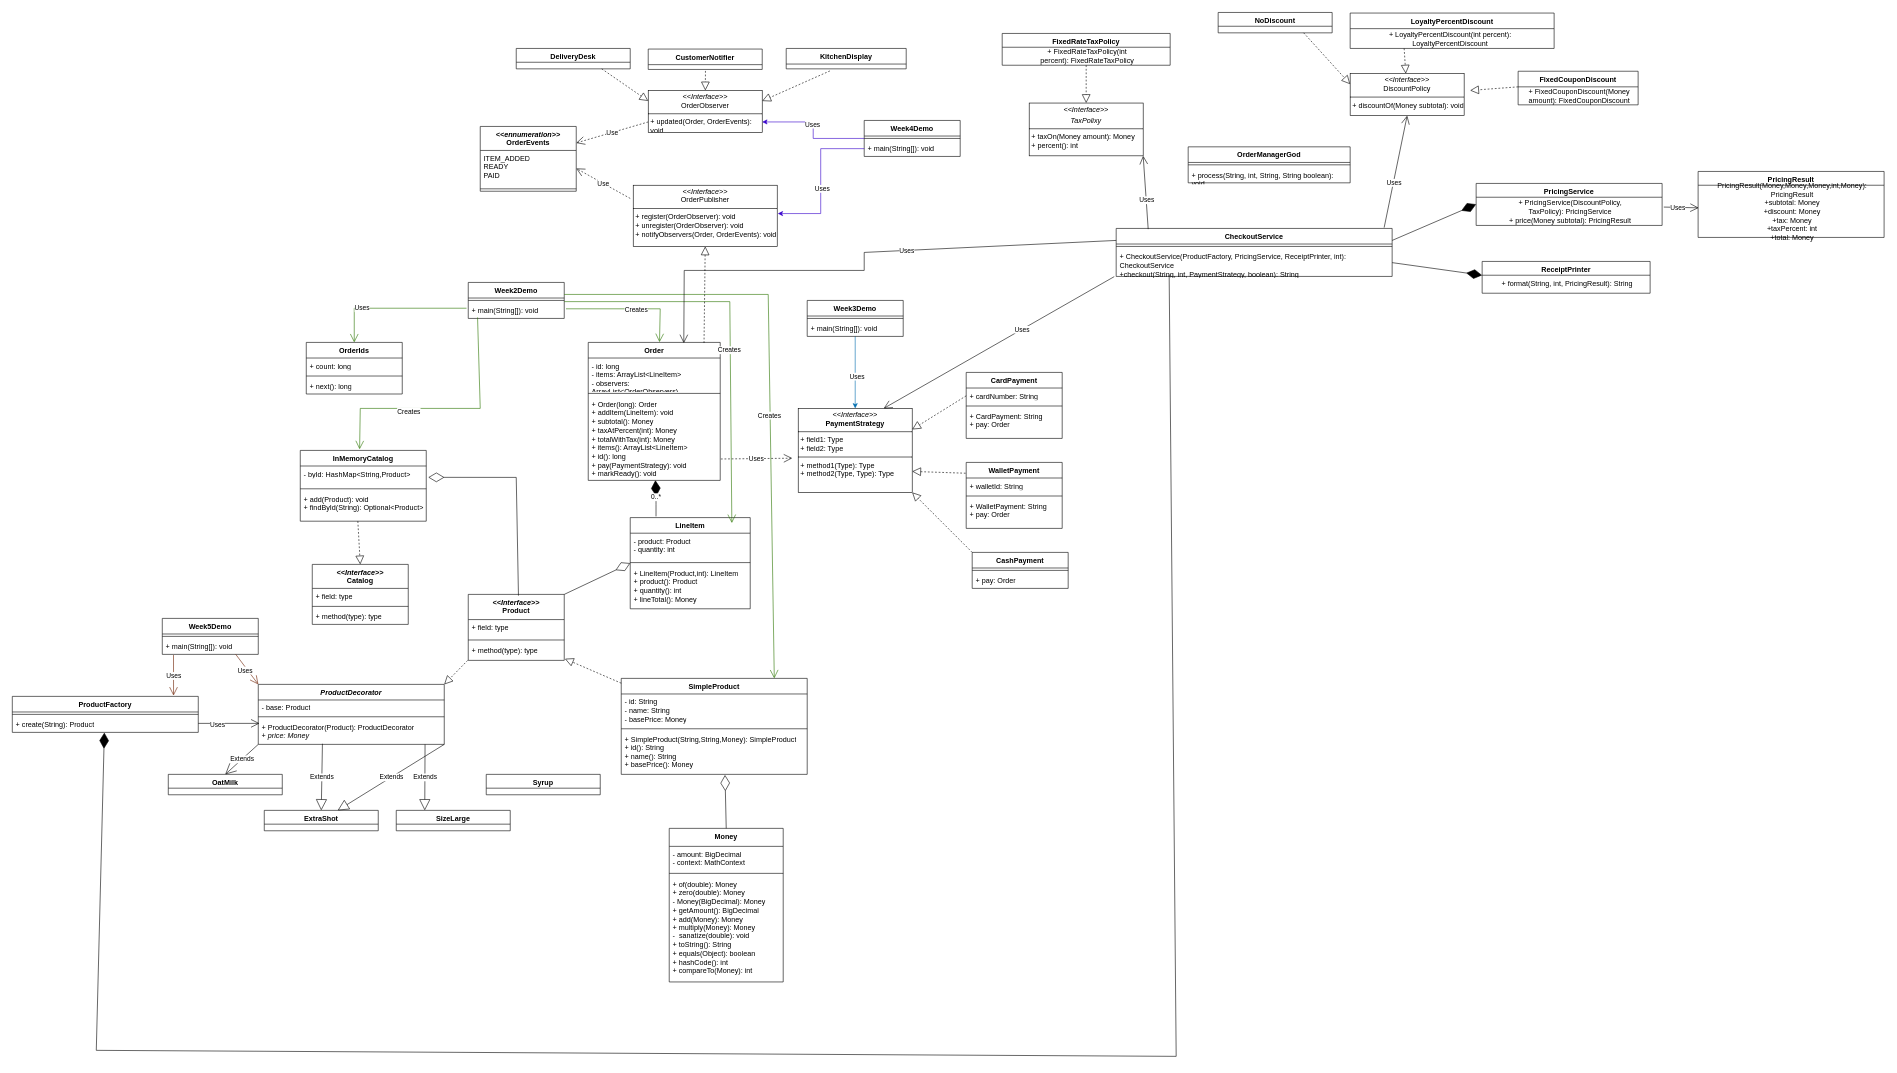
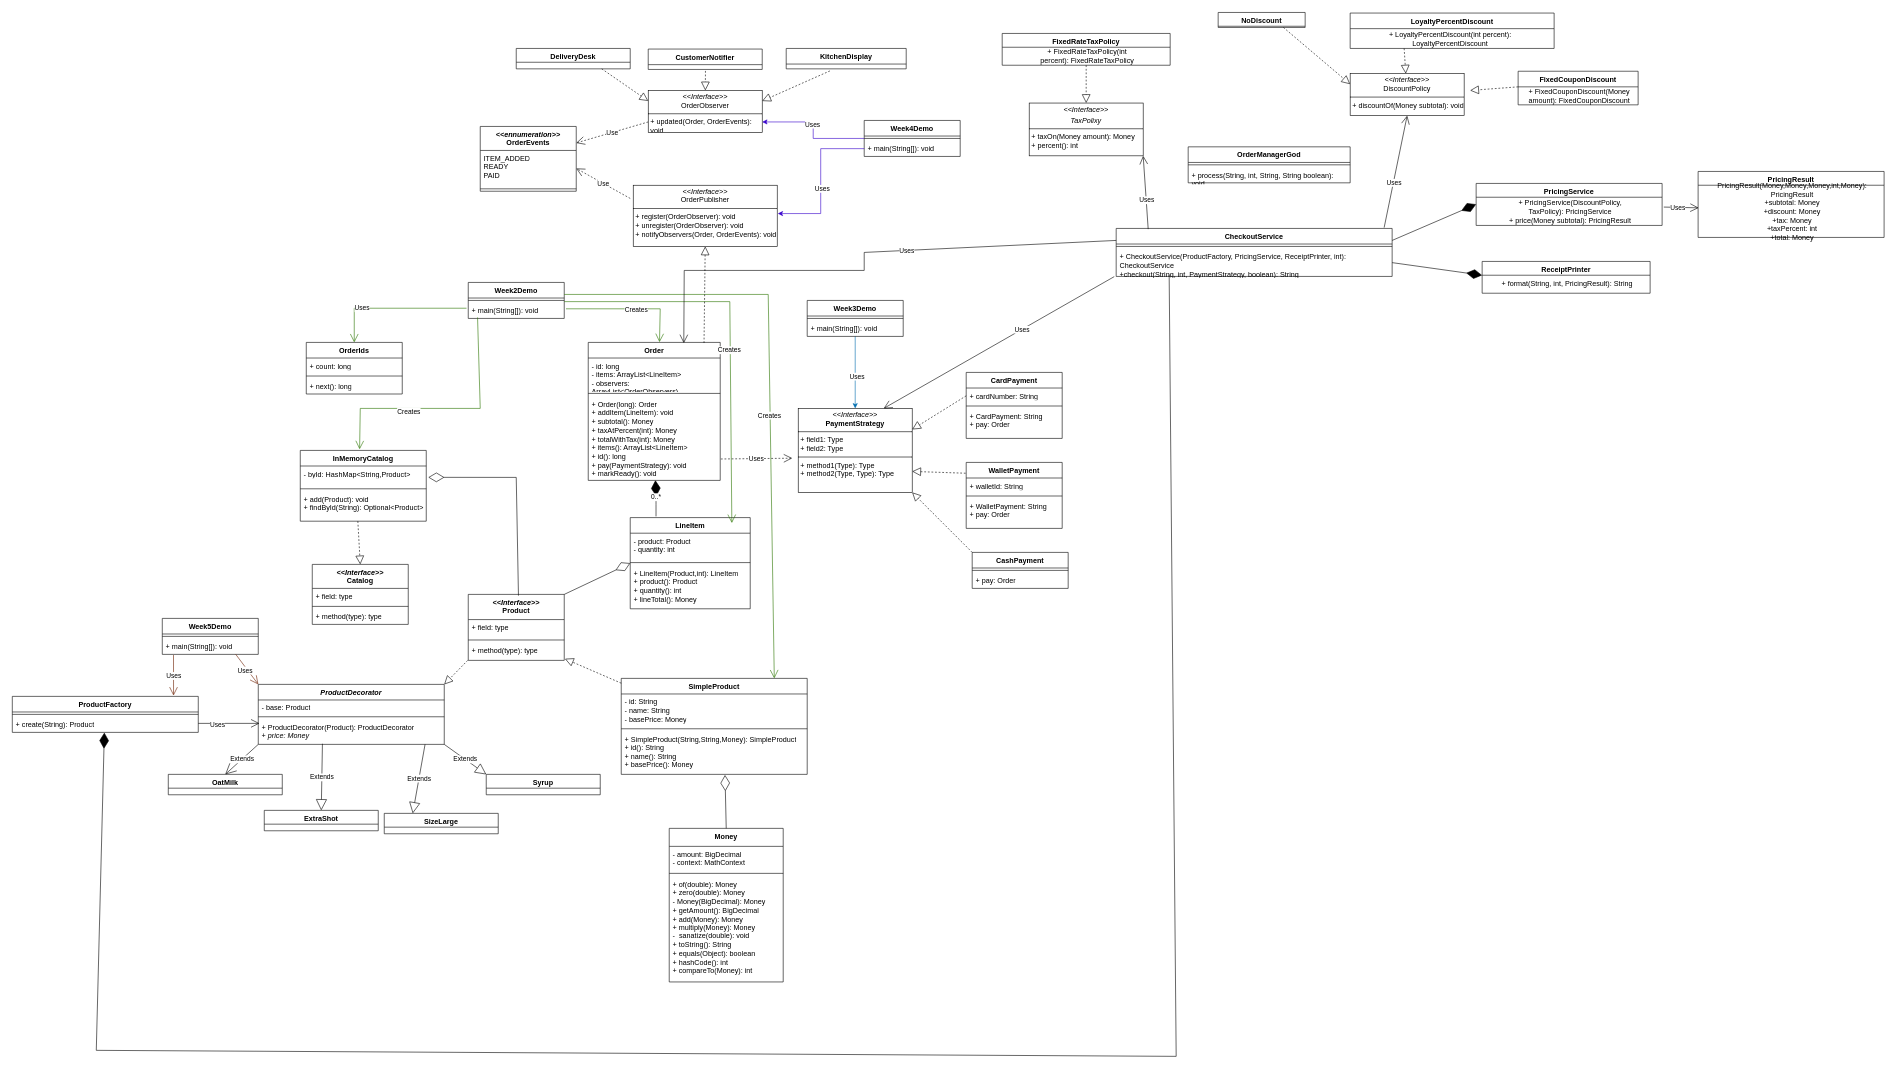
node "NoDiscount": size 114x20 -> 87x15
edge "ProductDecorator" -> "ExtraShot": now "ProductDecorator" -> "Syrup"
node "SizeLarge": moved (453, 821) -> (441, 824)
